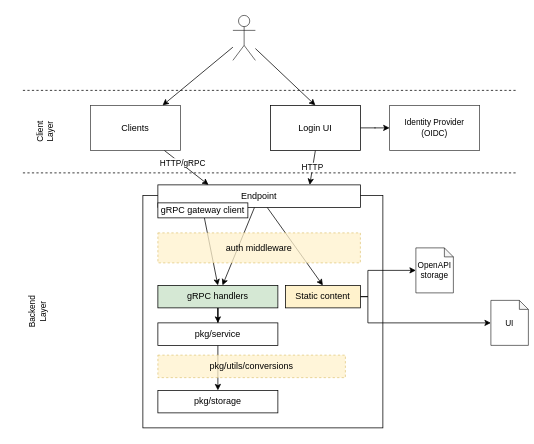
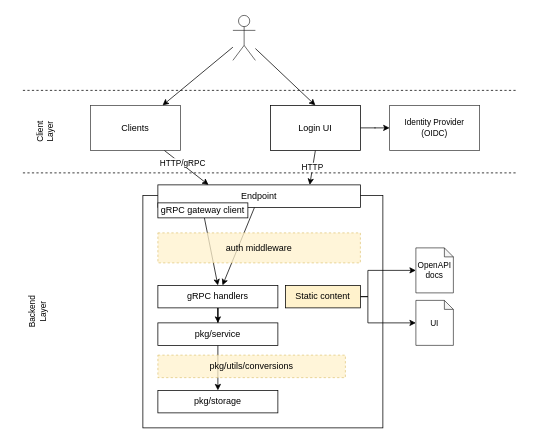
edge "Endpoint" -> "Static content": removed
node "OpenAPI storage": label "OpenAPI storage" -> "OpenAPI docs"
node "gRPC handlers": fillcolor #d5e8d4 -> #ffffff
node "UI": moved (510, 323) -> (435, 323)
